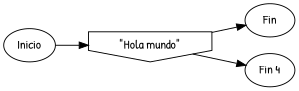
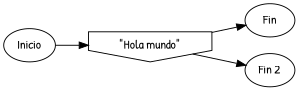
node "Fin 4": label "Fin 4" -> "Fin 2"
